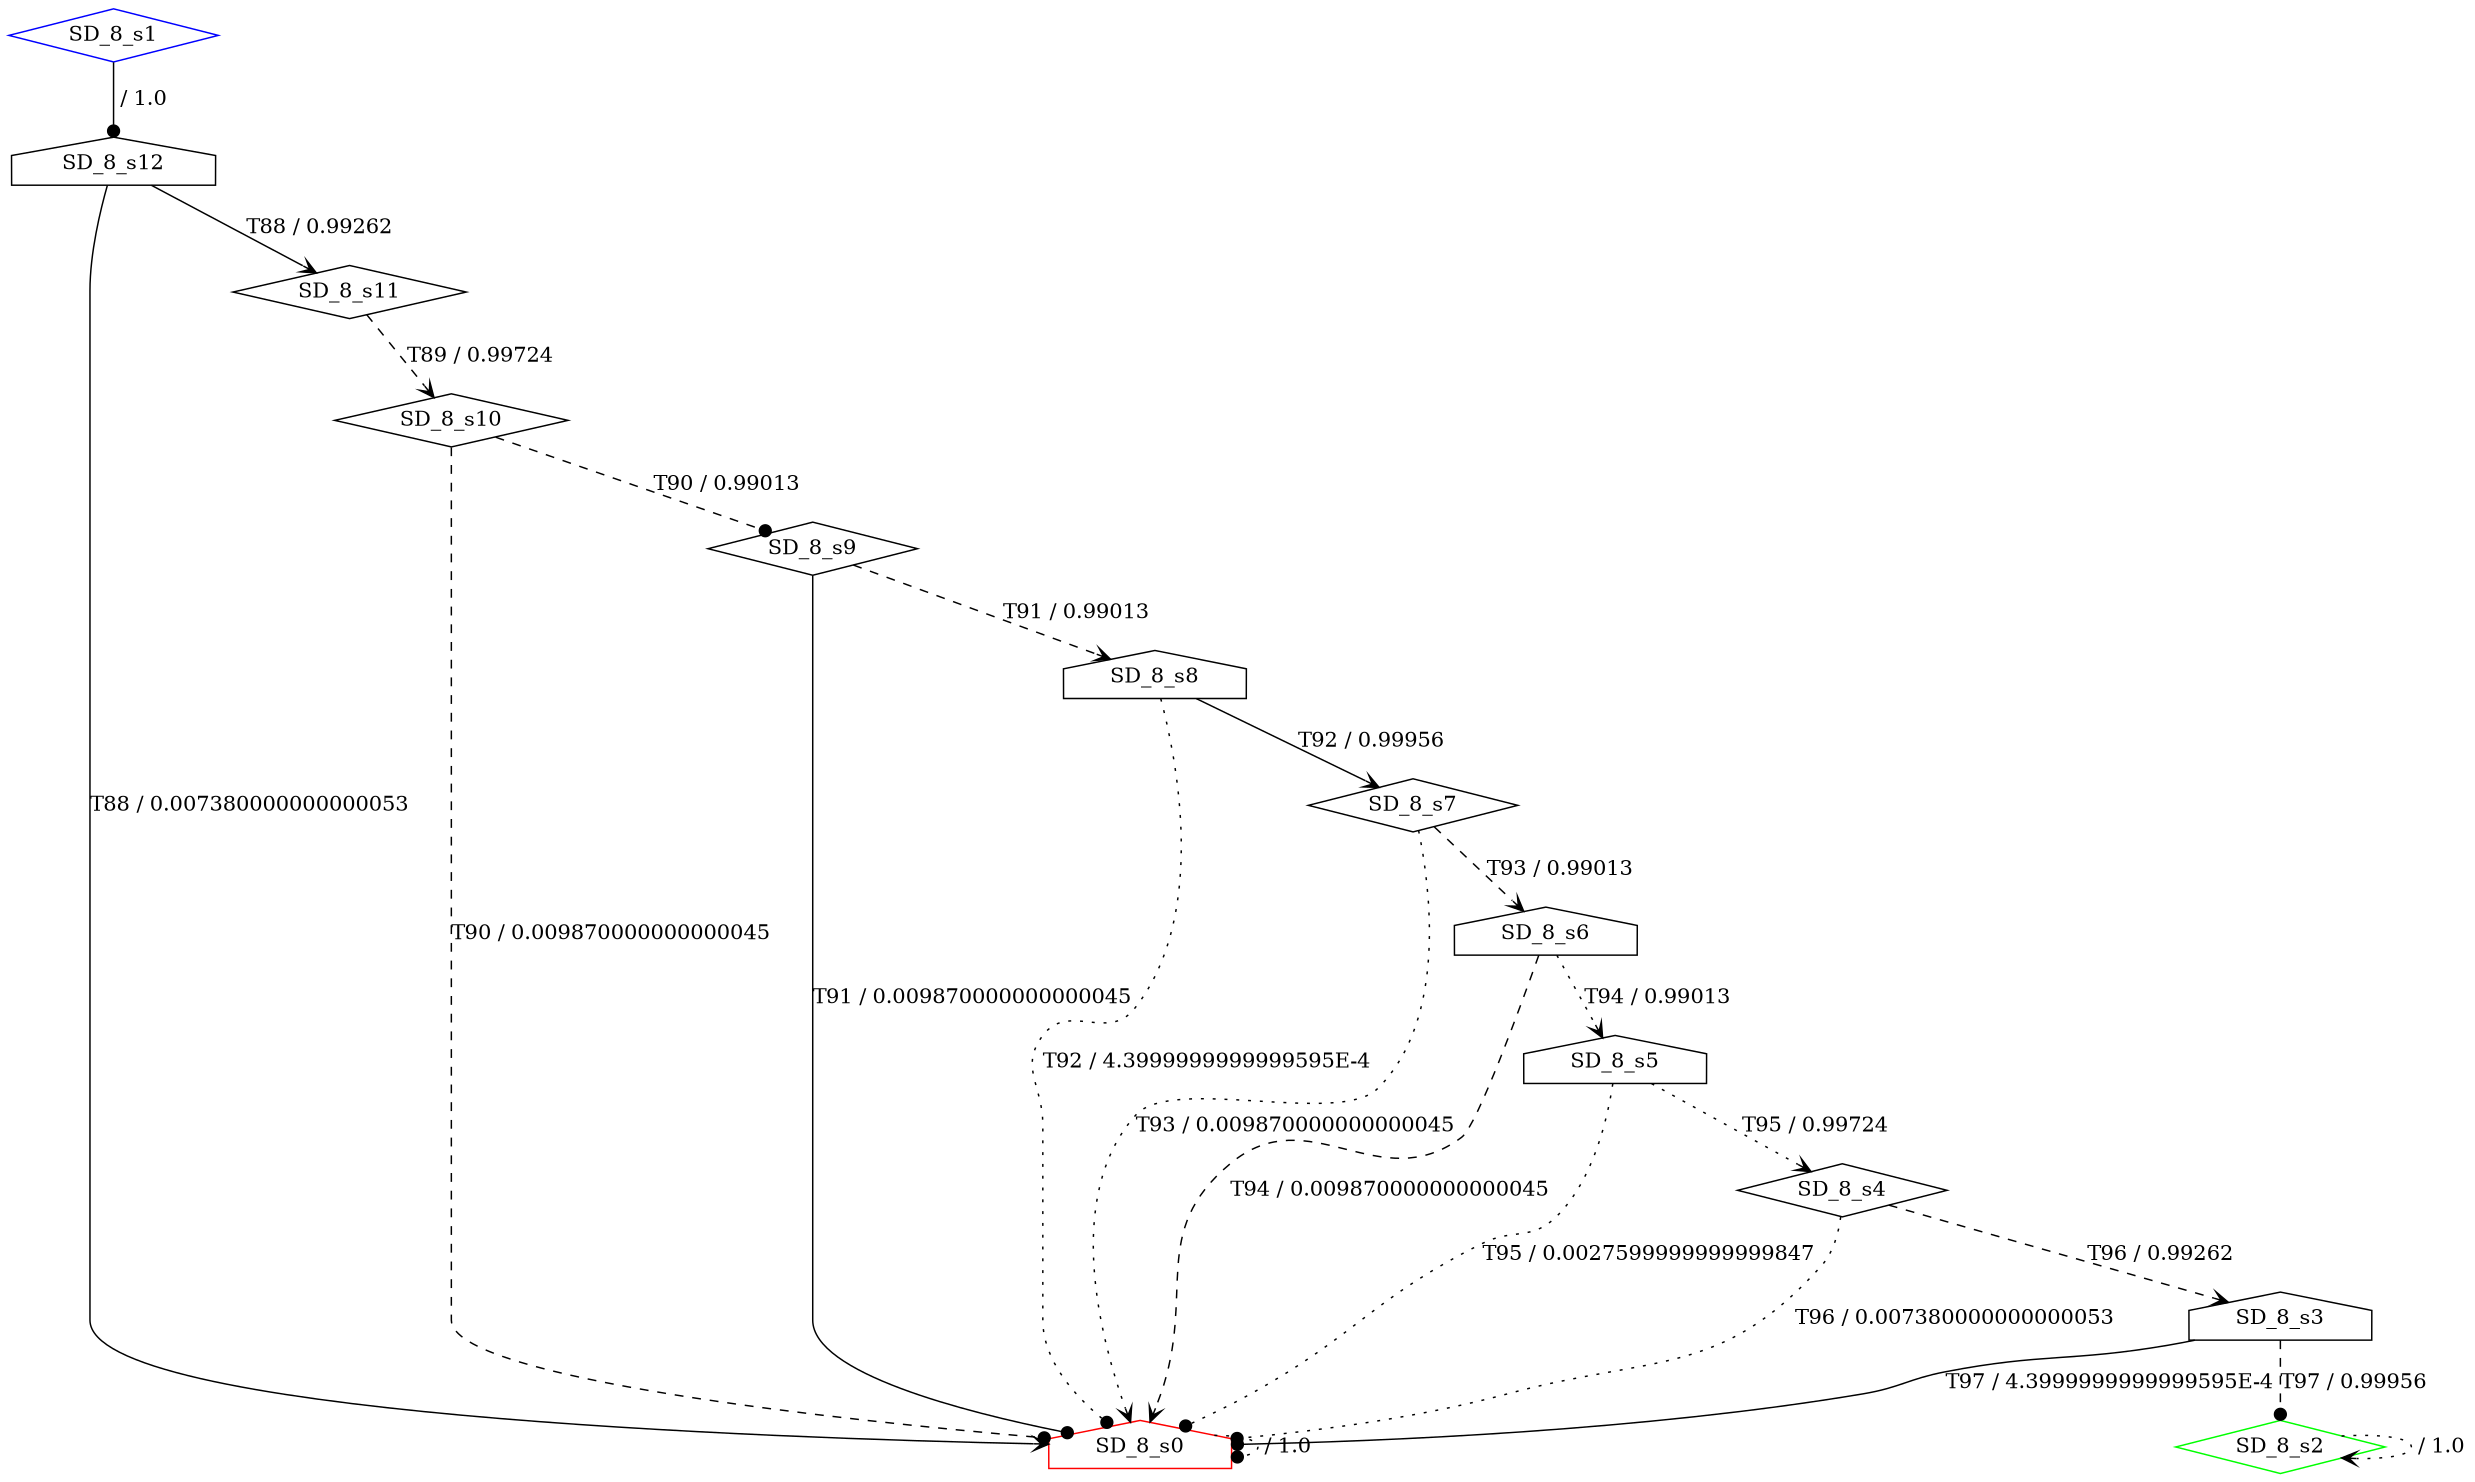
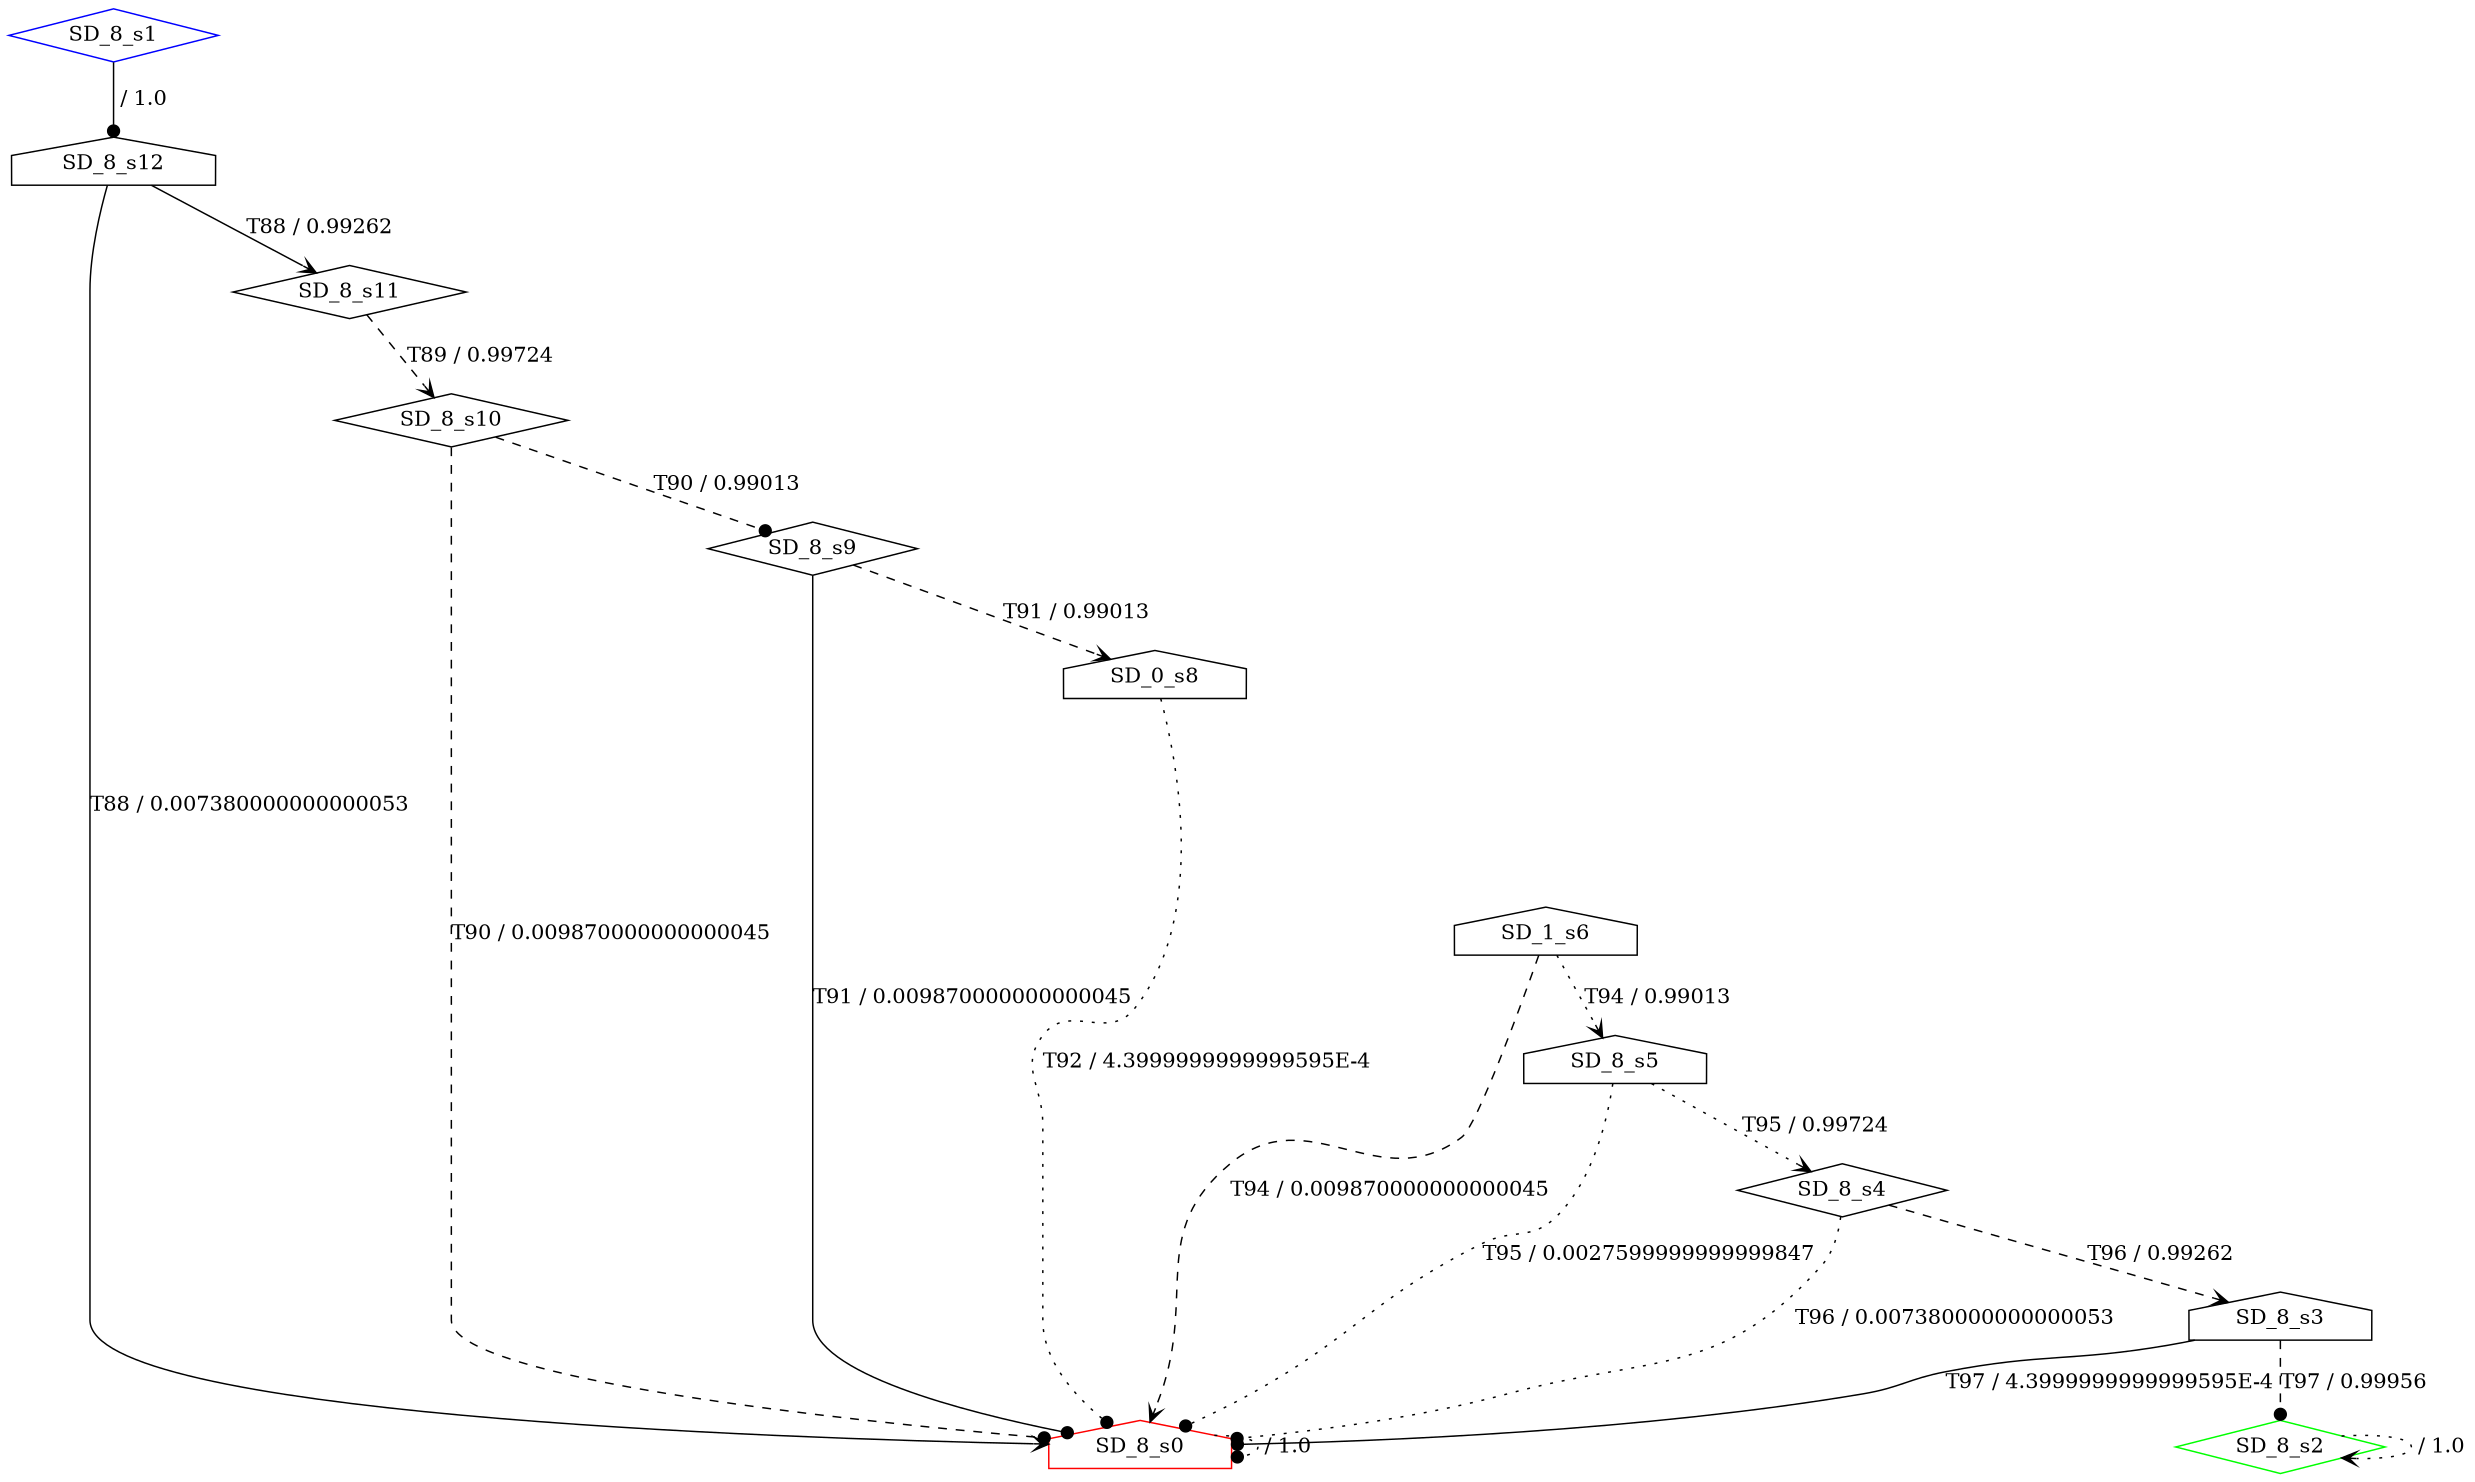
node "SD_8_s8": label "SD_8_s8" -> "SD_0_s8"
node "SD_8_s7": removed
node "SD_8_s6": label "SD_8_s6" -> "SD_1_s6"
